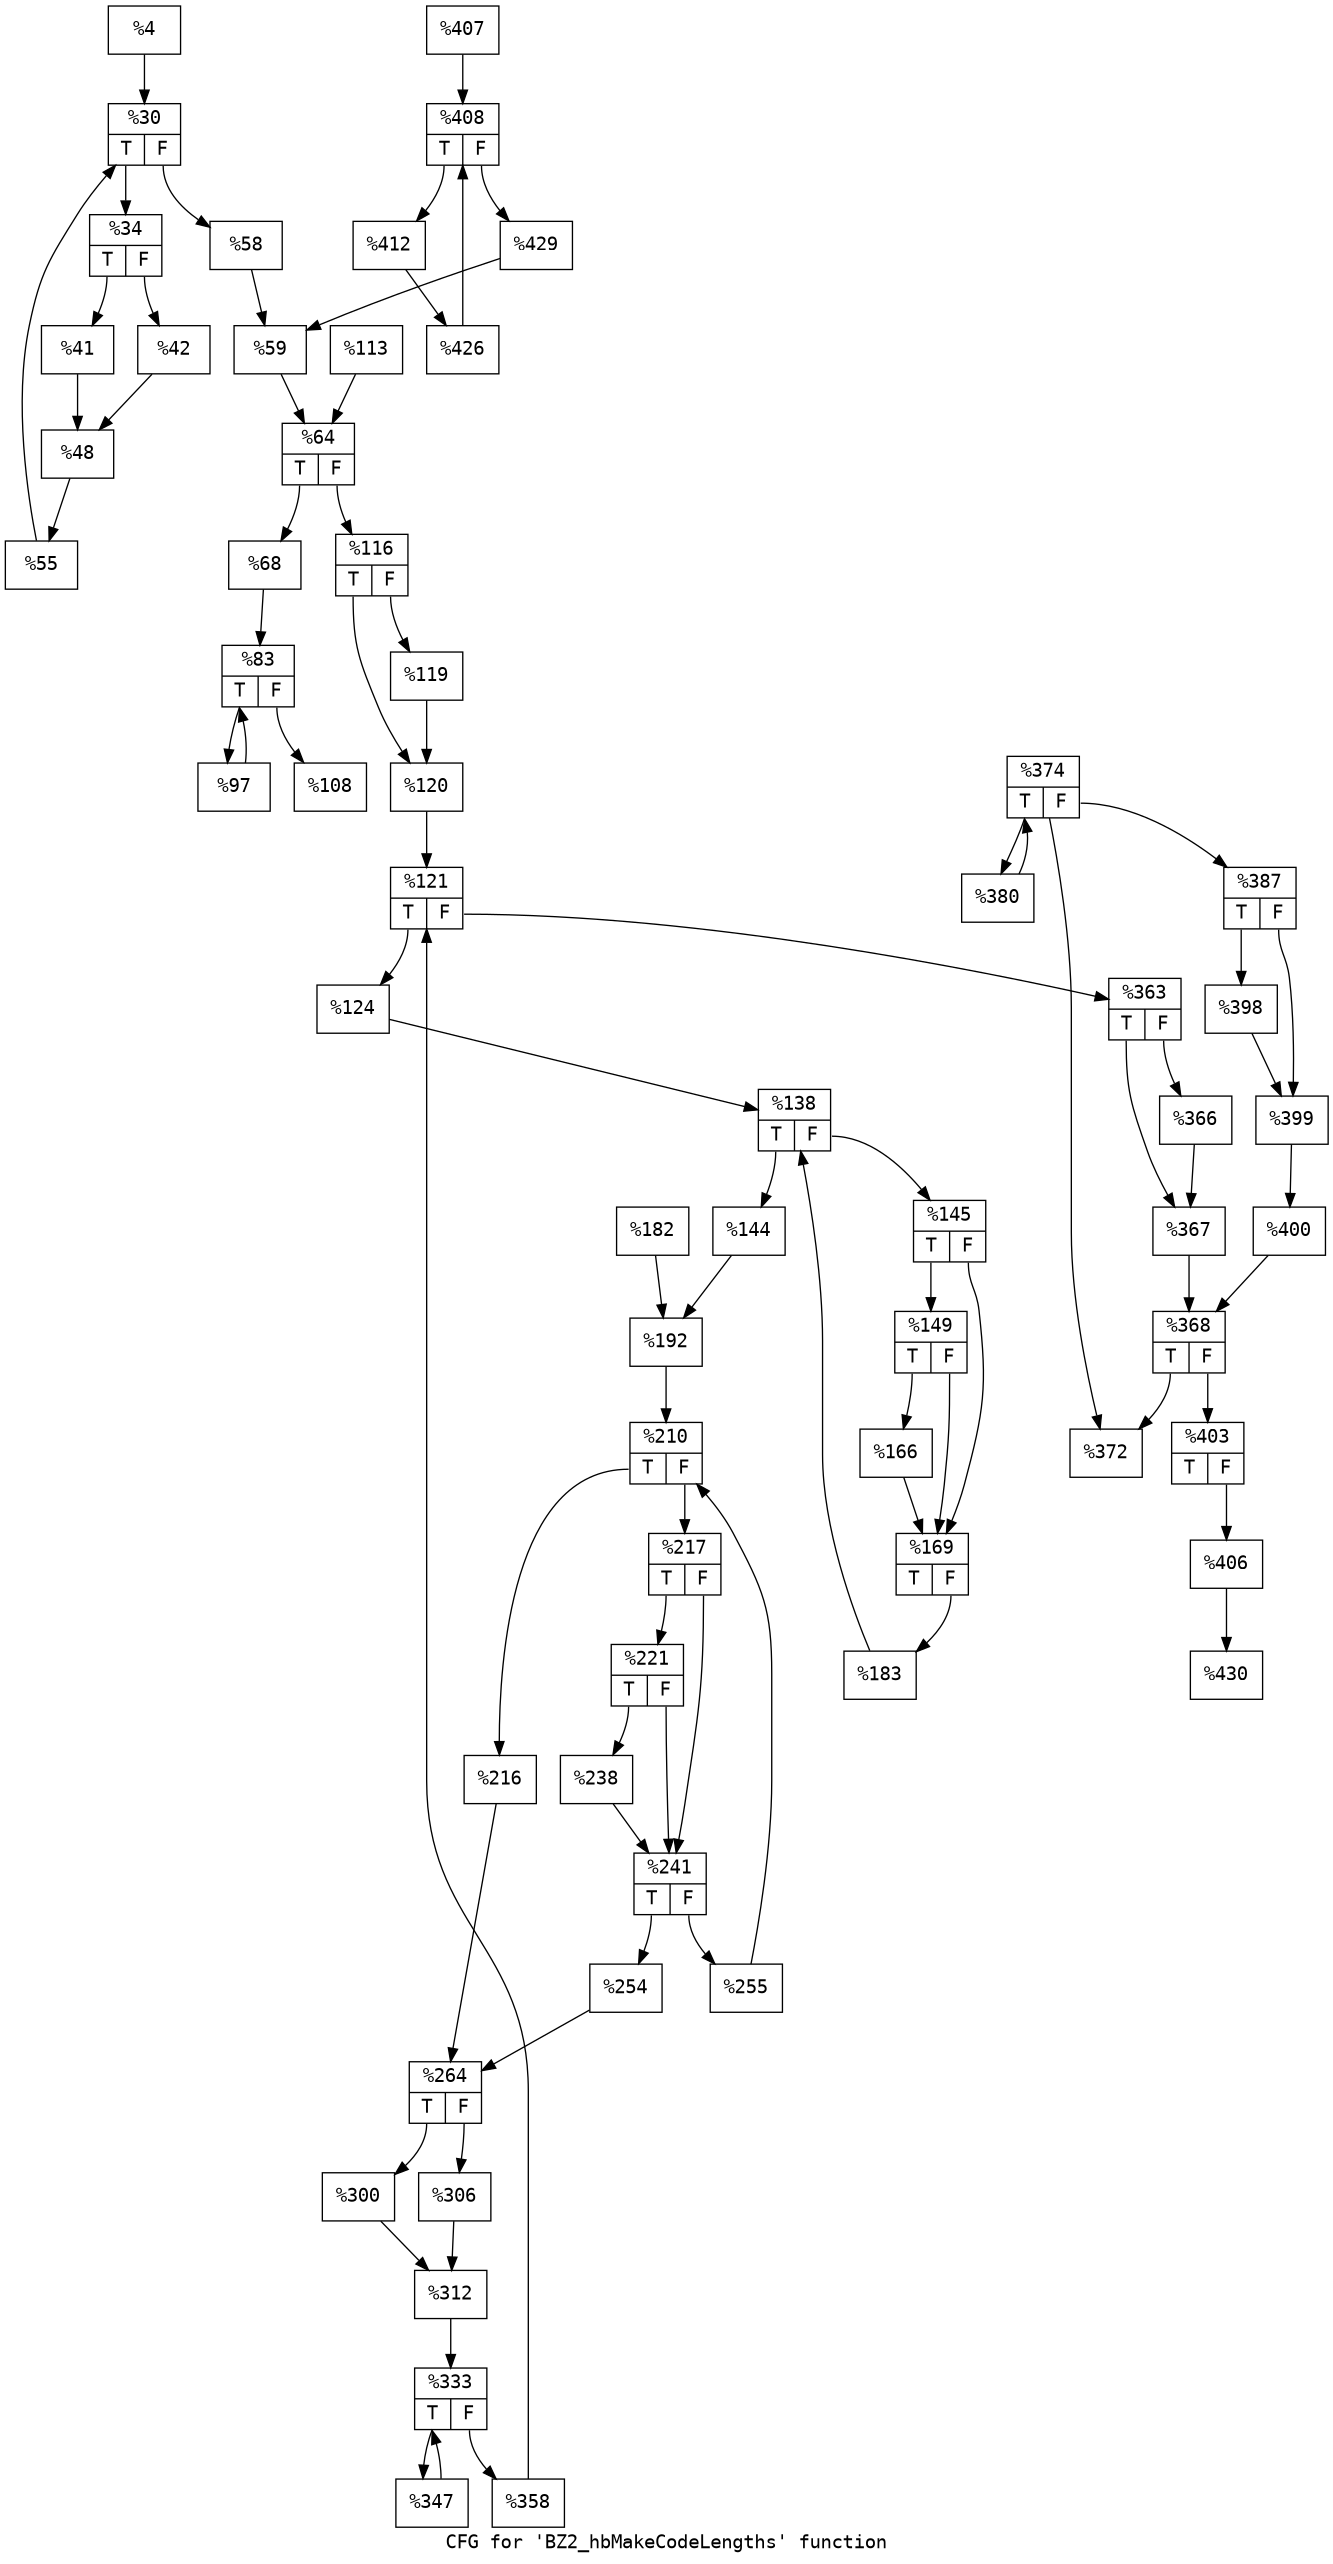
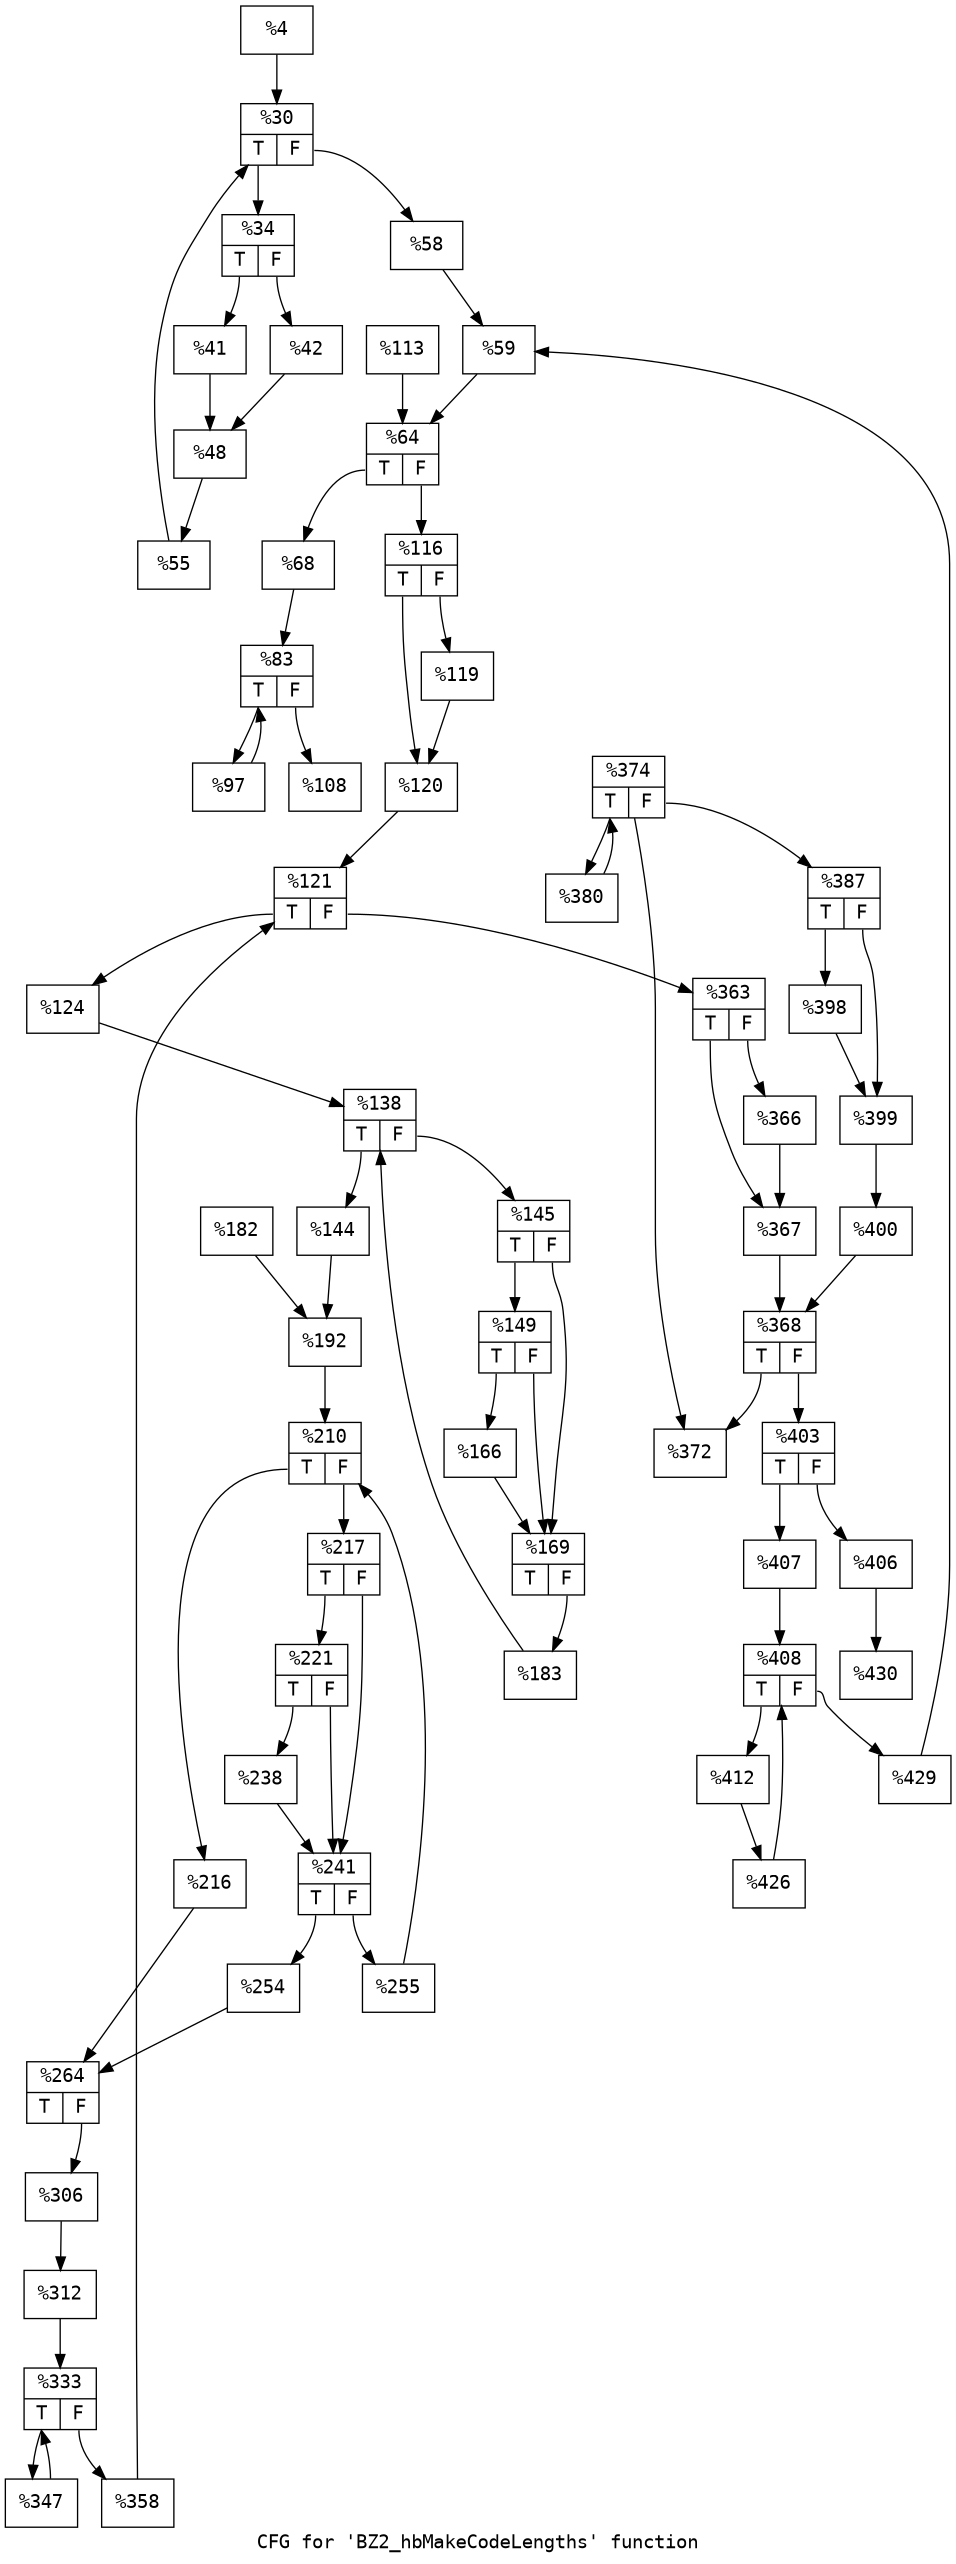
edge "%403" -> "%407": added
node "%300": removed
